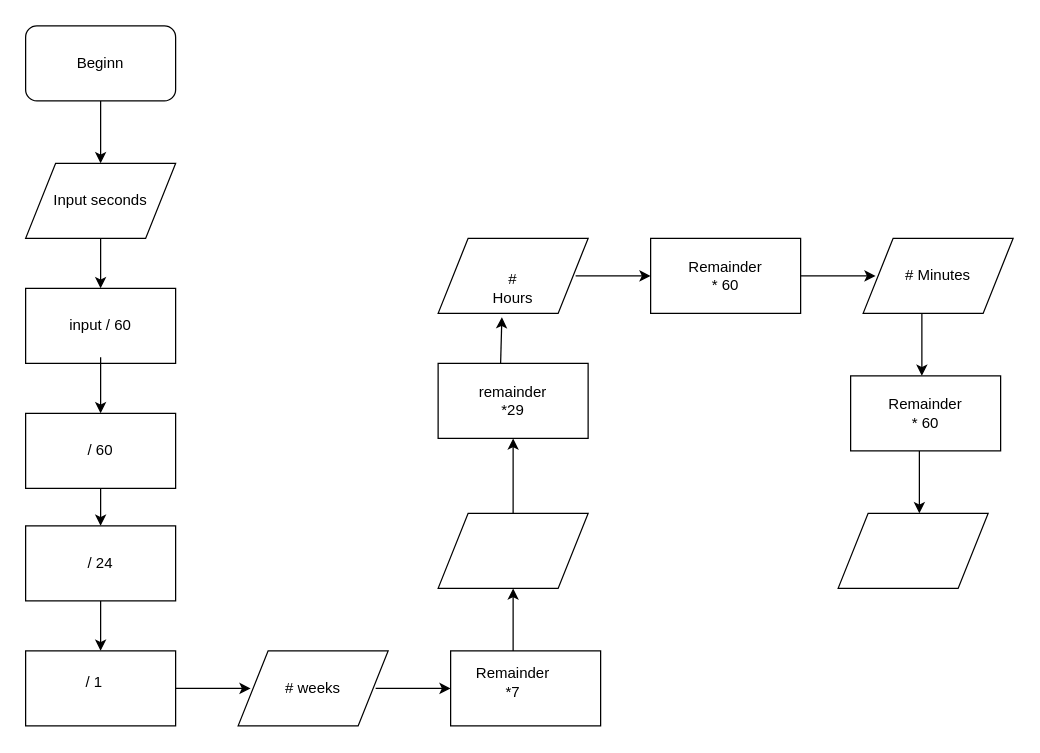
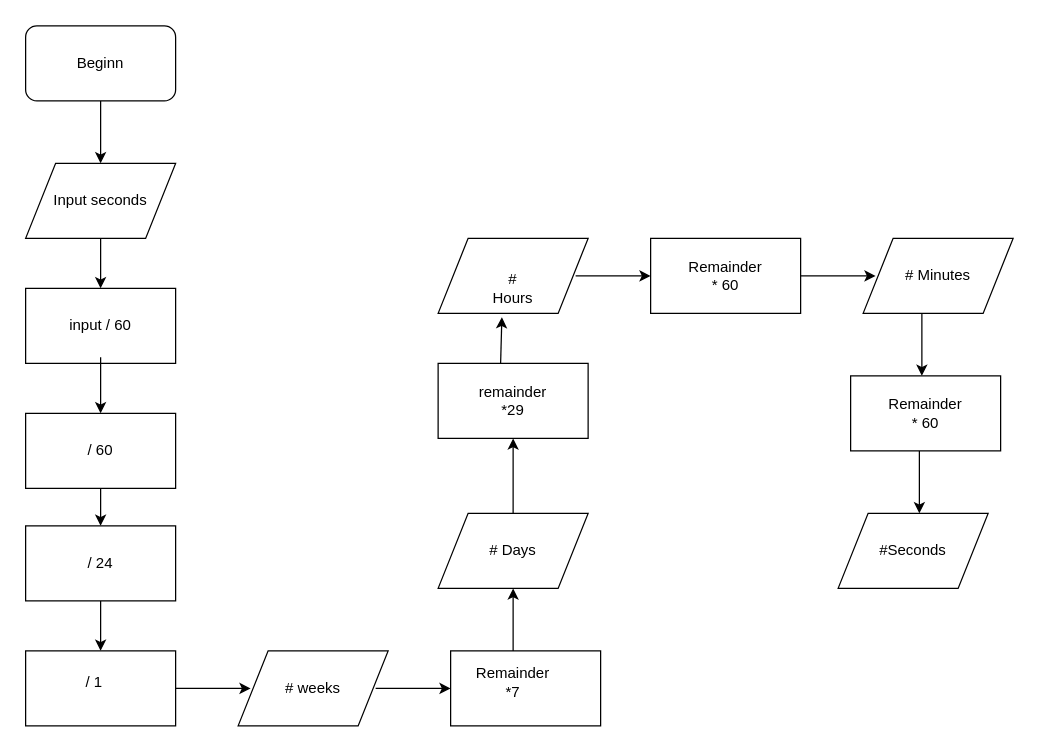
node "# Days": added
node "#Seconds": added
